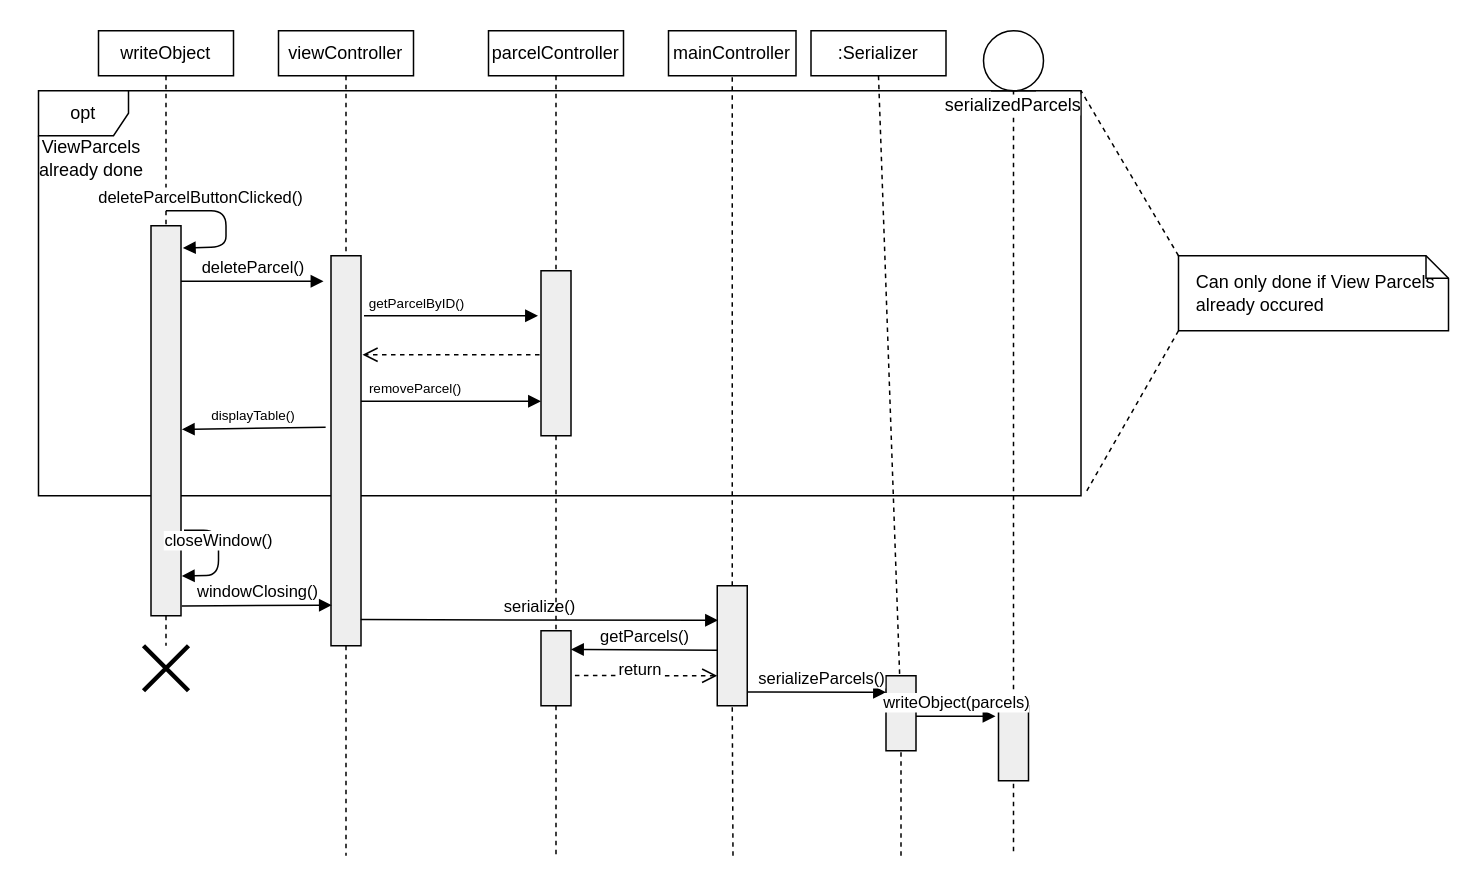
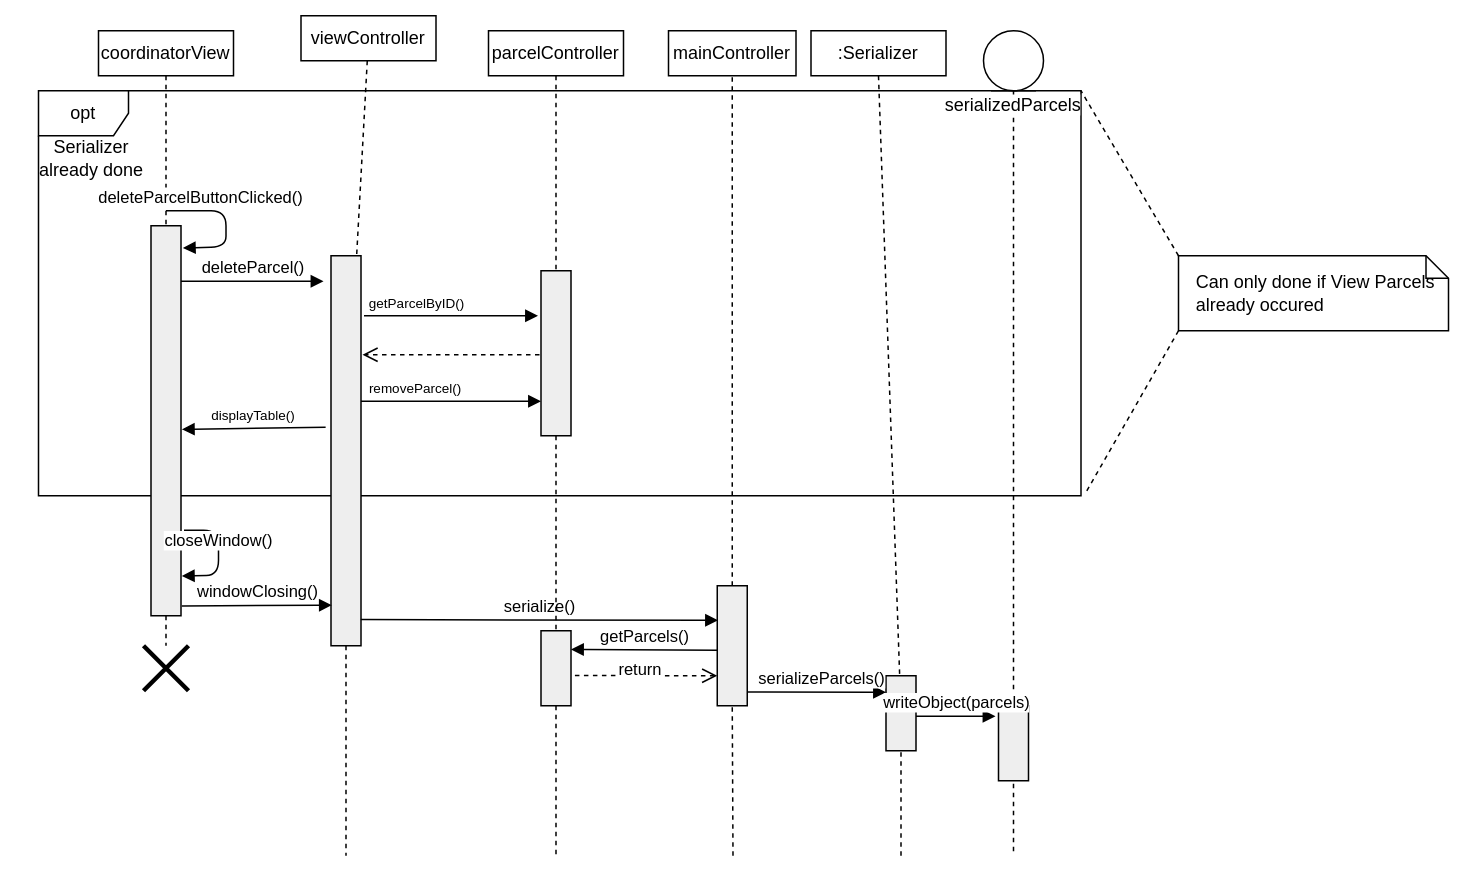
node "writeObject": label "writeObject" -> "coordinatorView"
node "viewController": moved (346, 53) -> (368, 38)
node "ViewParcels already done": label "ViewParcels already done" -> "Serializer already done"
